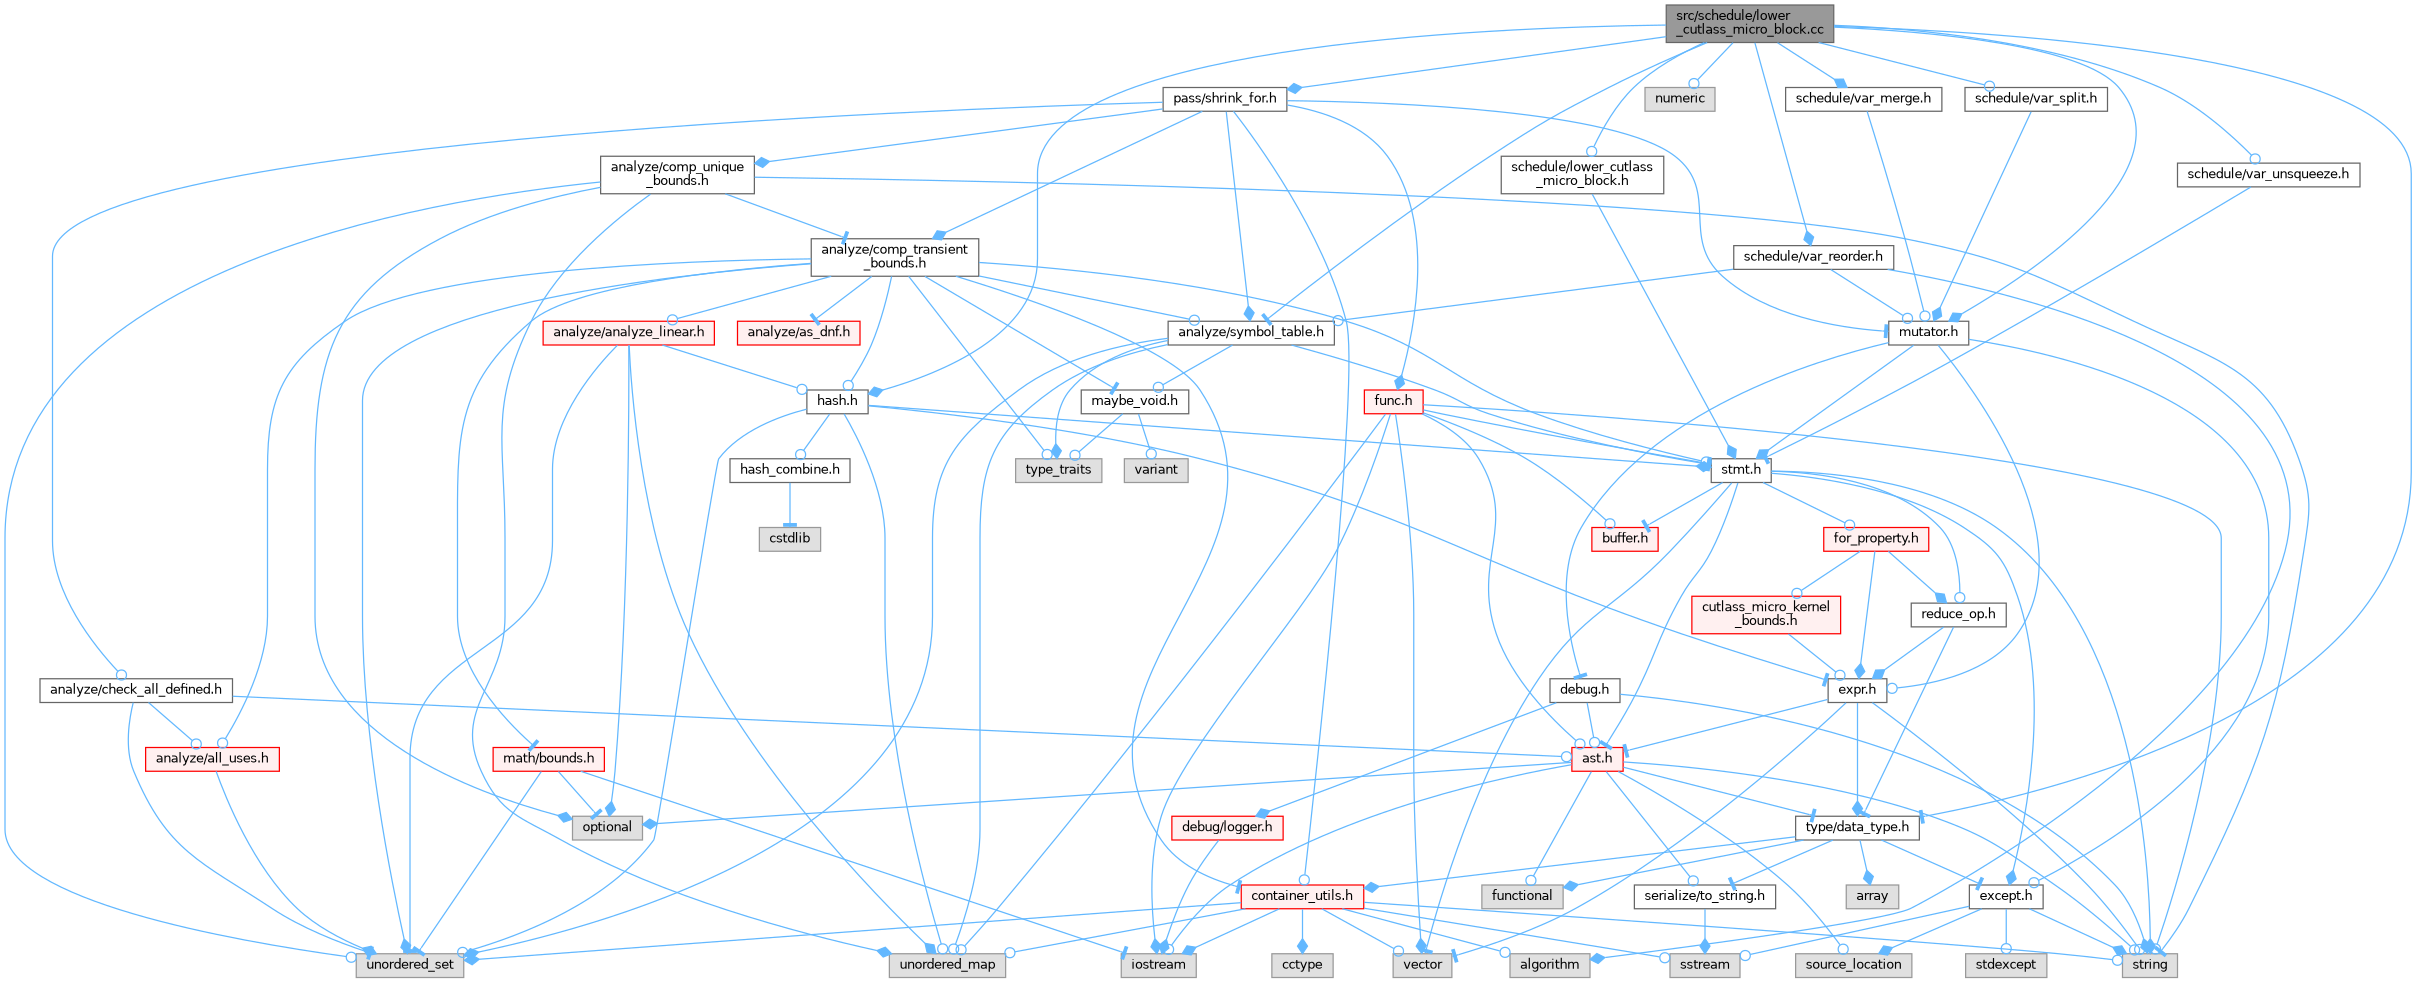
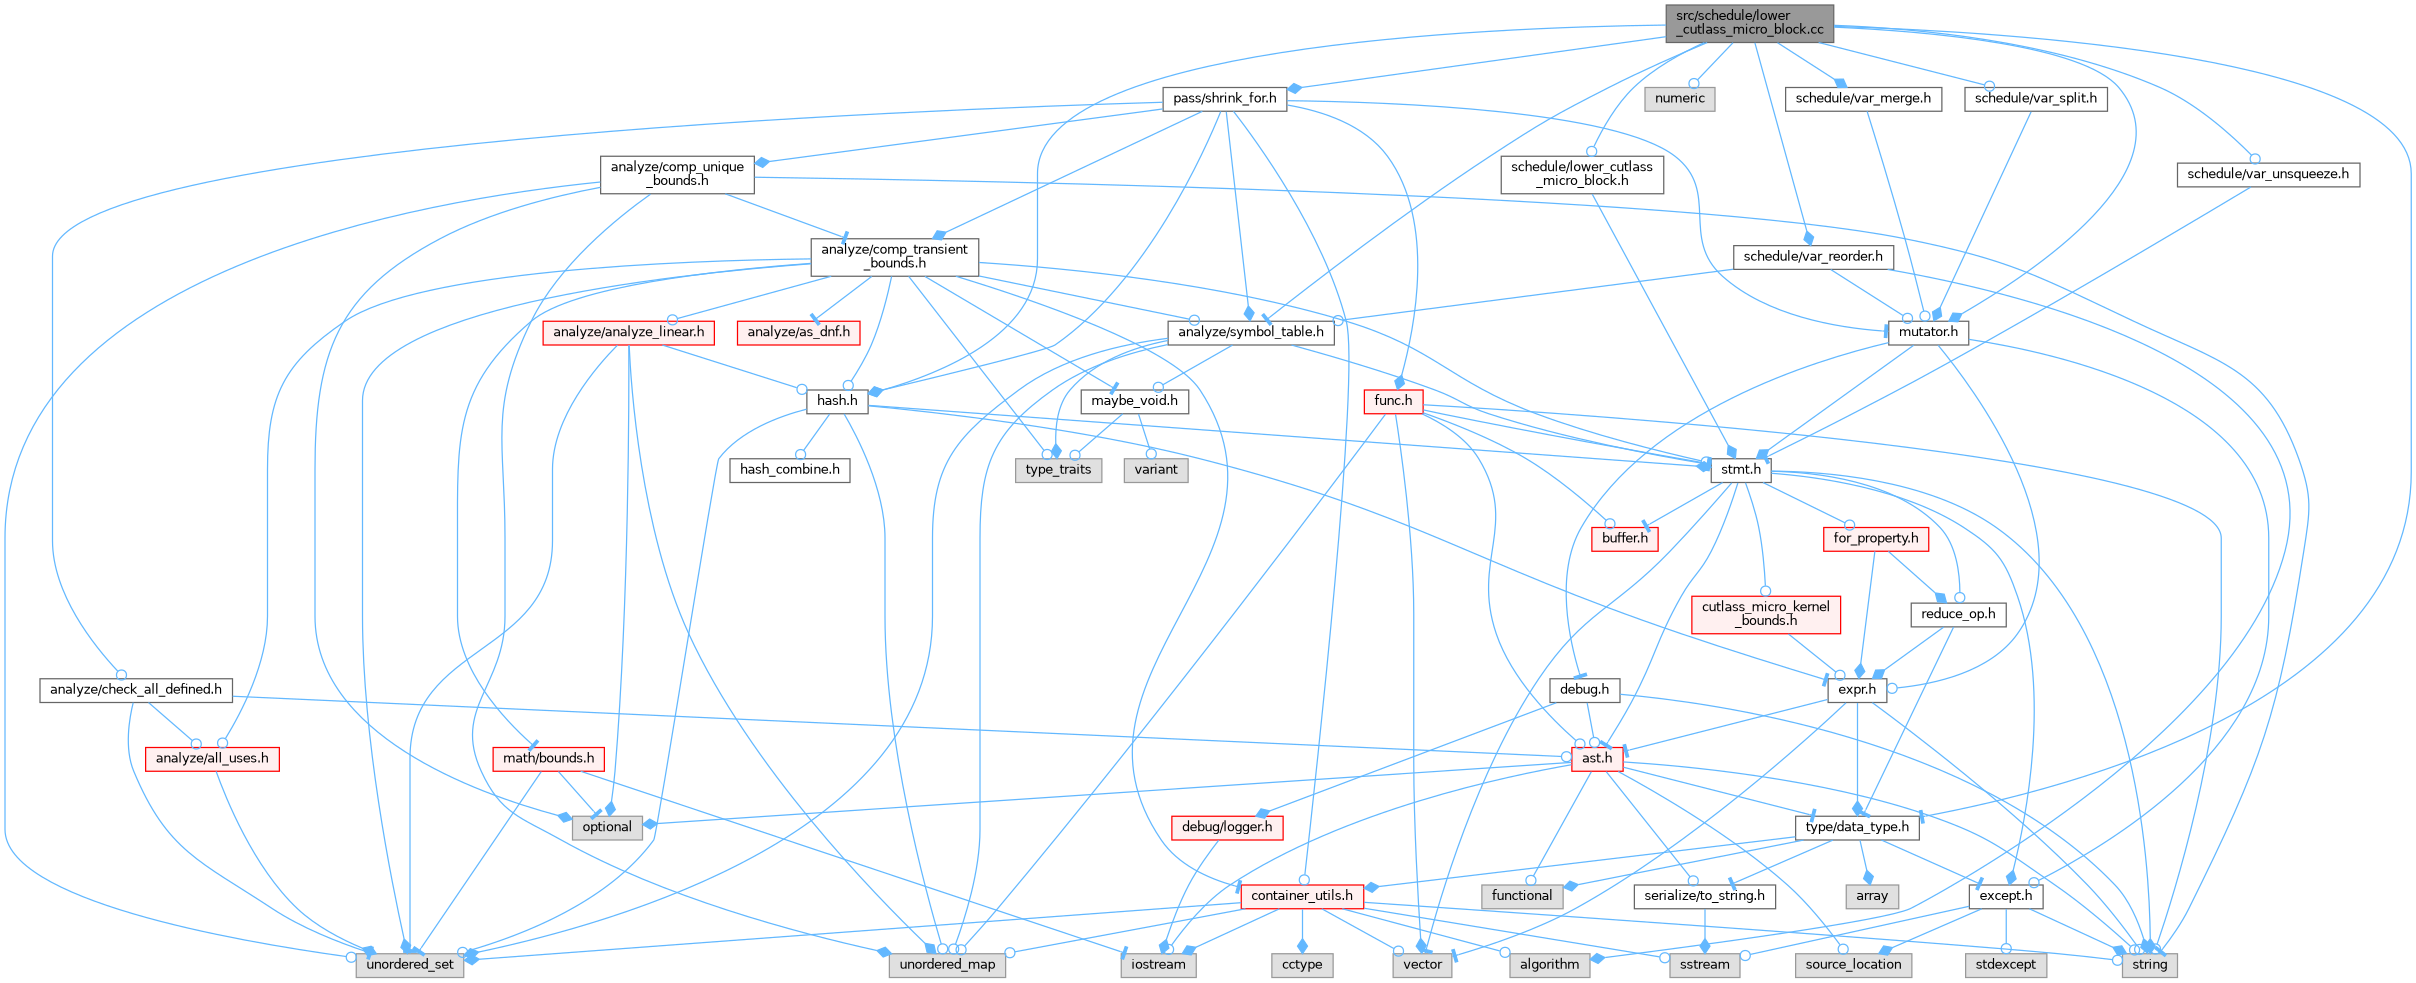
edge "pass/shrink_for.h" -> "hash.h": added
node "cstdlib": removed
edge "for_property.h" -> "cutlass_micro_kernel _bounds.h": now "stmt.h" -> "cutlass_micro_kernel _bounds.h"
edge "func.h" -> "iostream": removed
